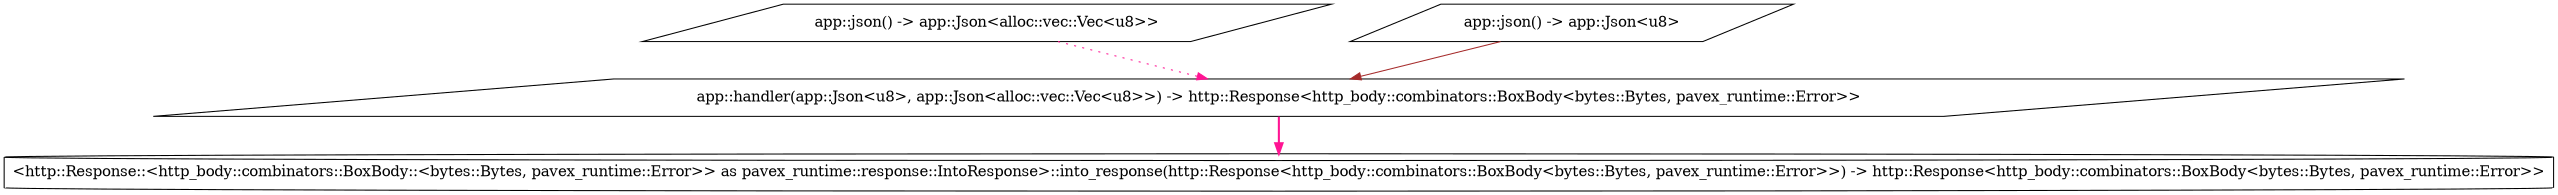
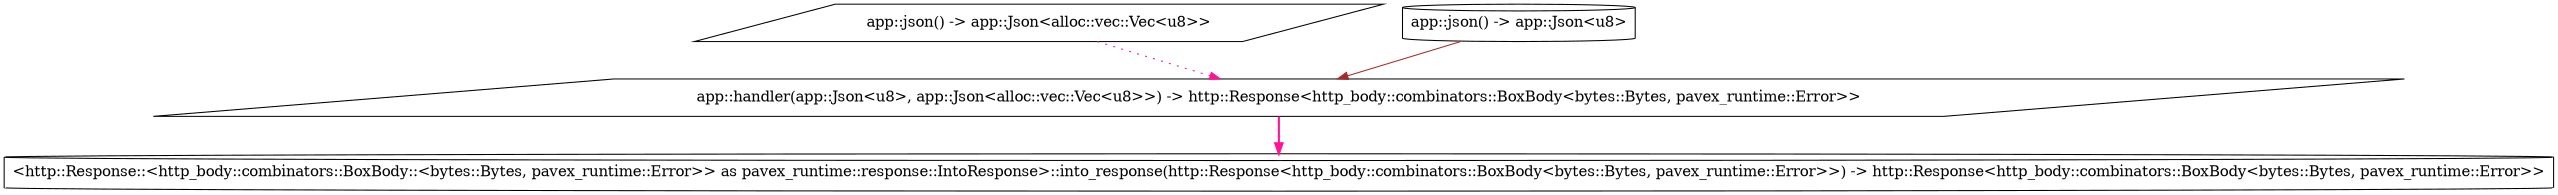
node "app::json() -> app::Json<u8>": shape parallelogram -> cylinder
